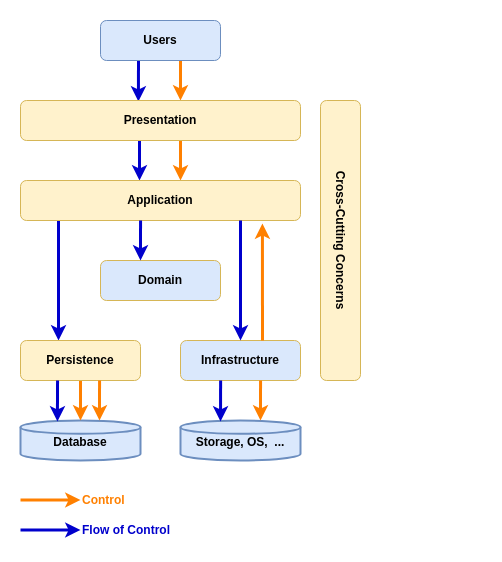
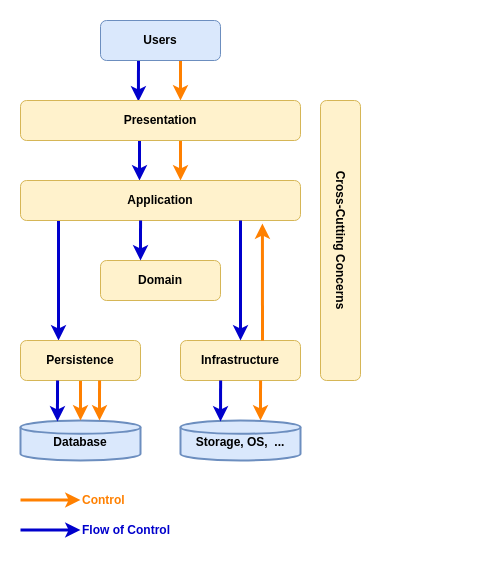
node "Domain": fillcolor #dae8fc -> #fff2cc
node "Infrastructure": fillcolor #dae8fc -> #fff2cc
